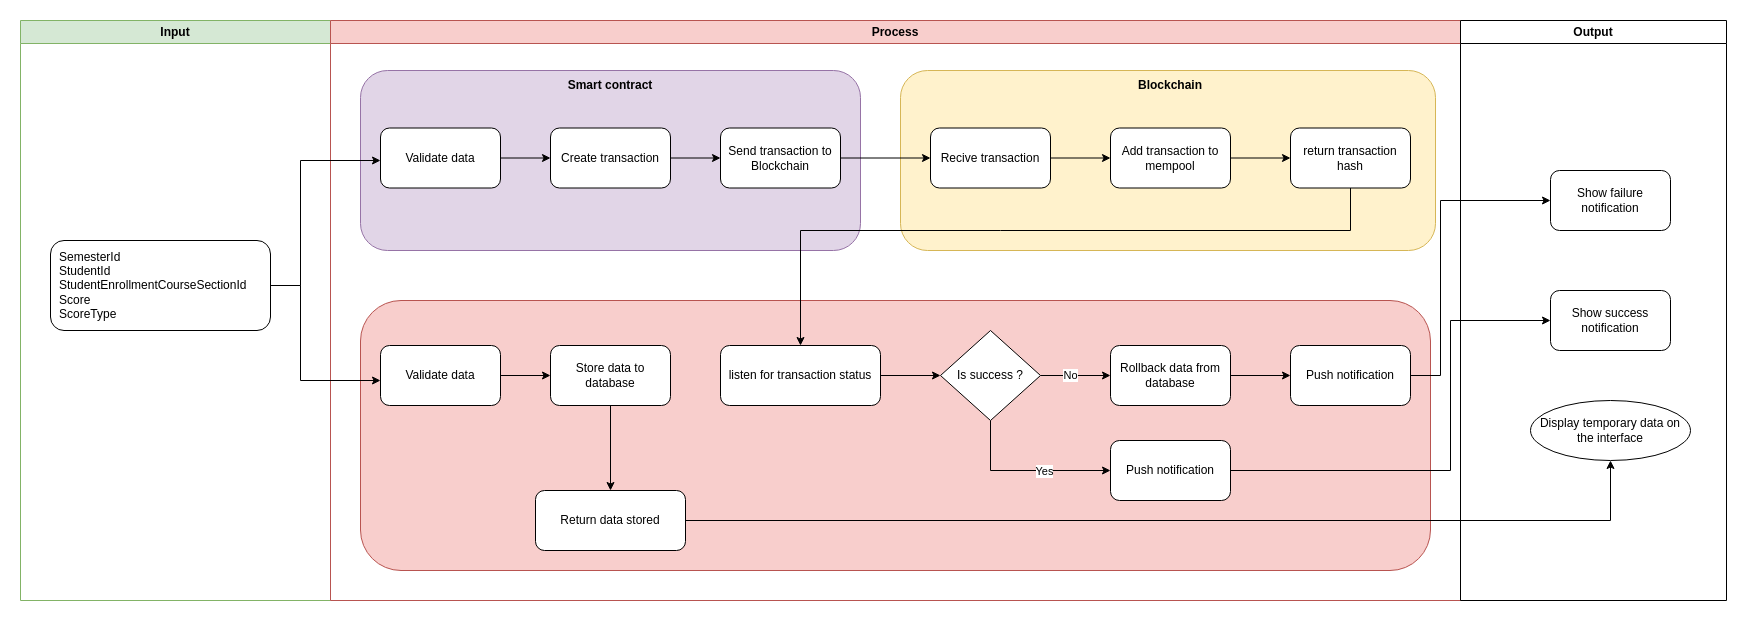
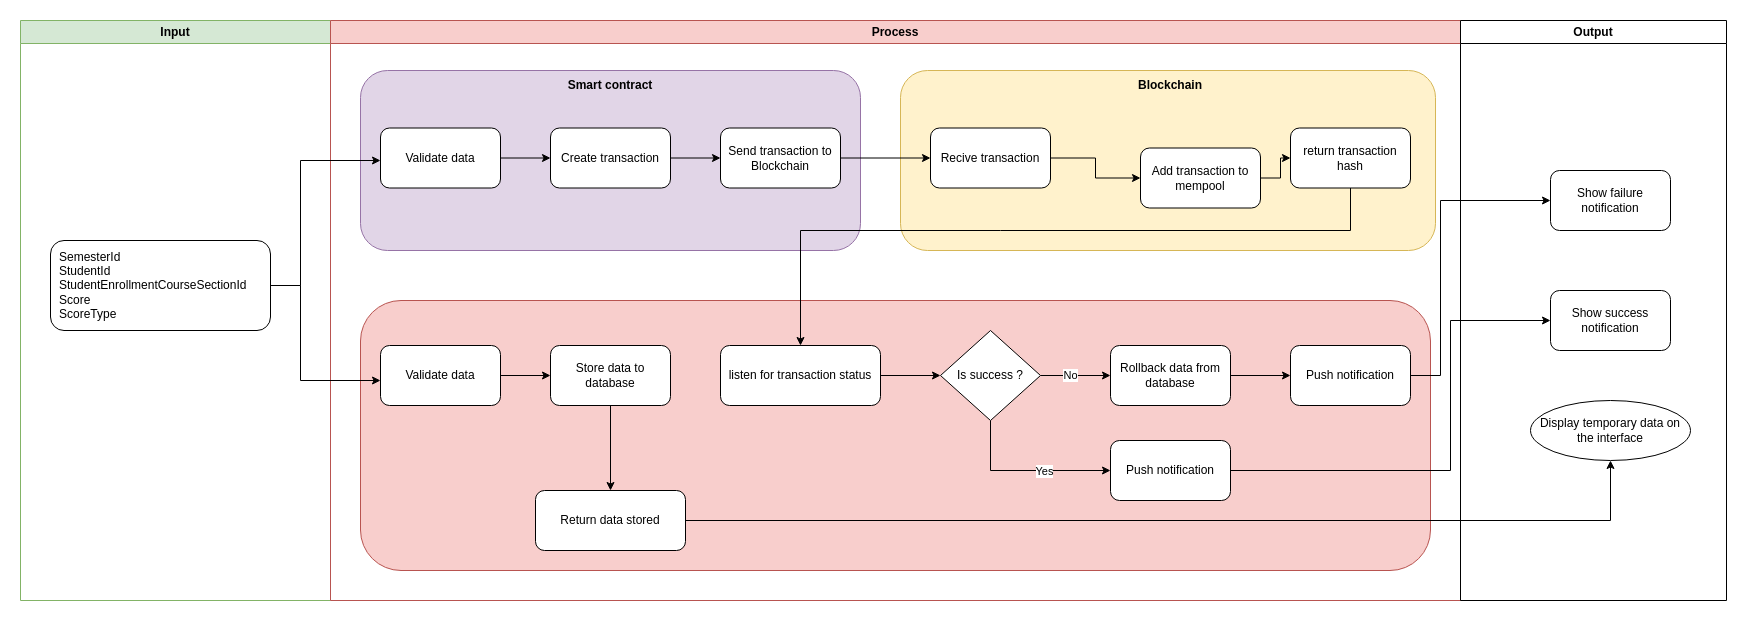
node "Add transaction to mempool": moved (1171, 158) -> (1201, 178)
